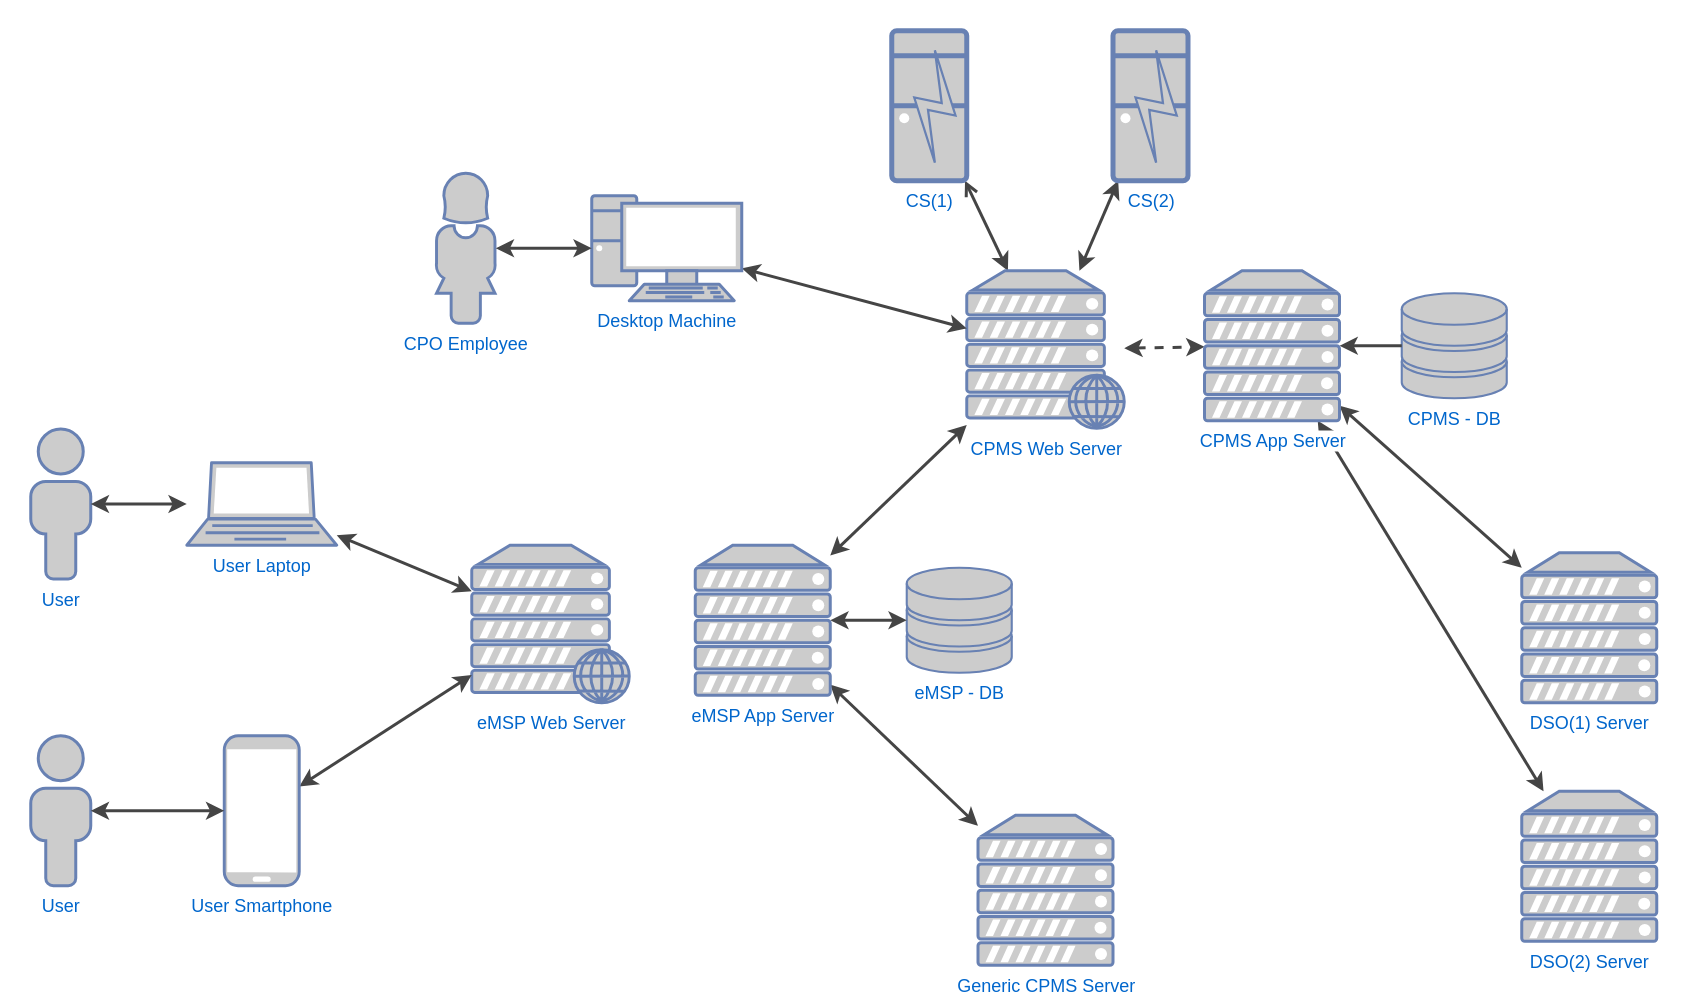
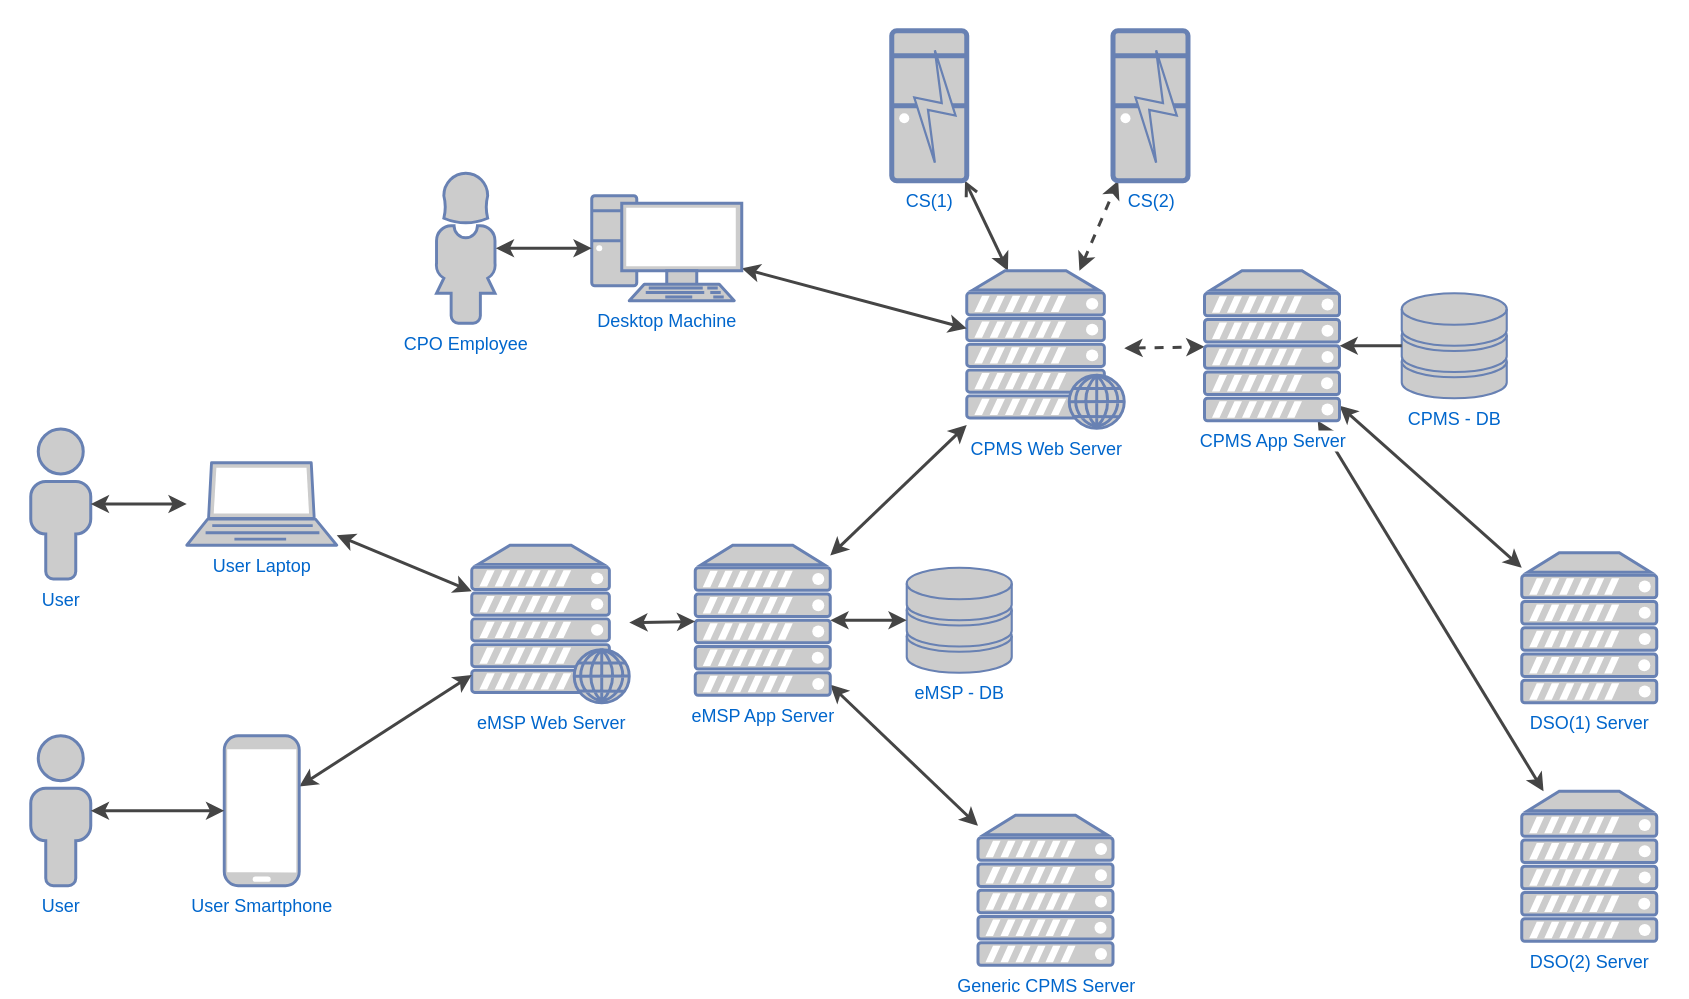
edge "CS(2)" -- "CPMS Web Server": style solid -> dashed
edge "eMSP App Server" -- "eMSP Web Server": added
